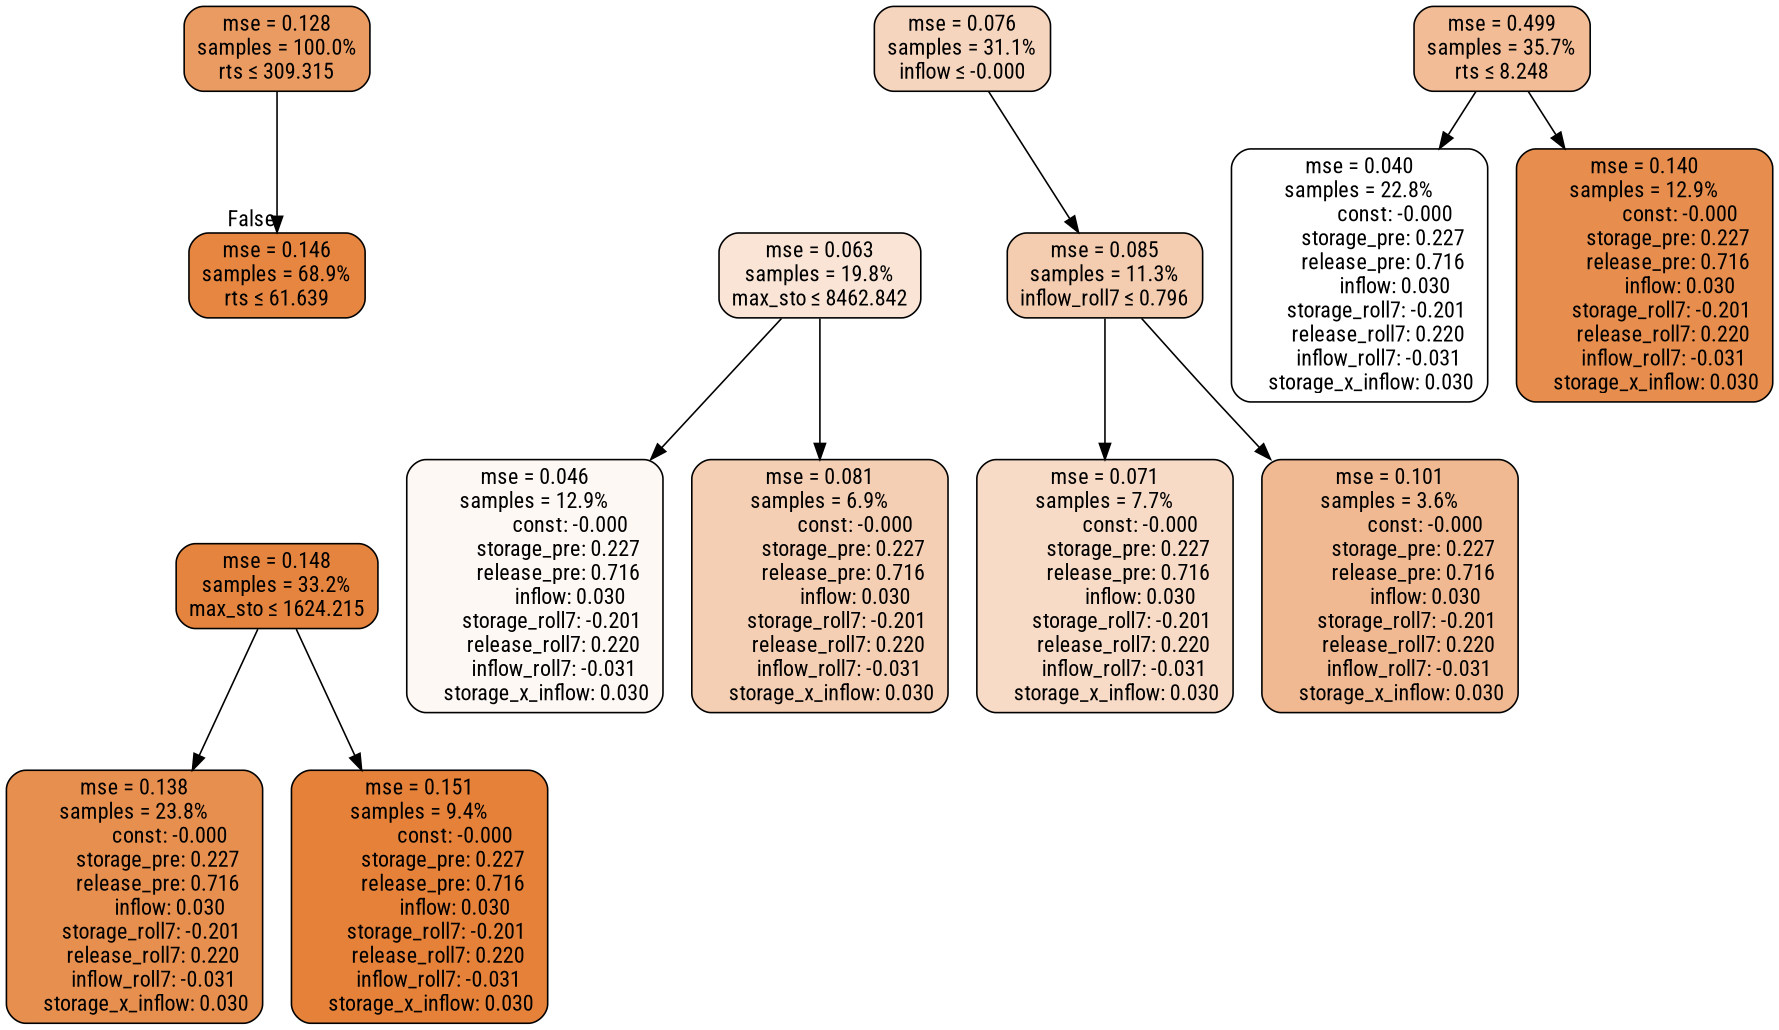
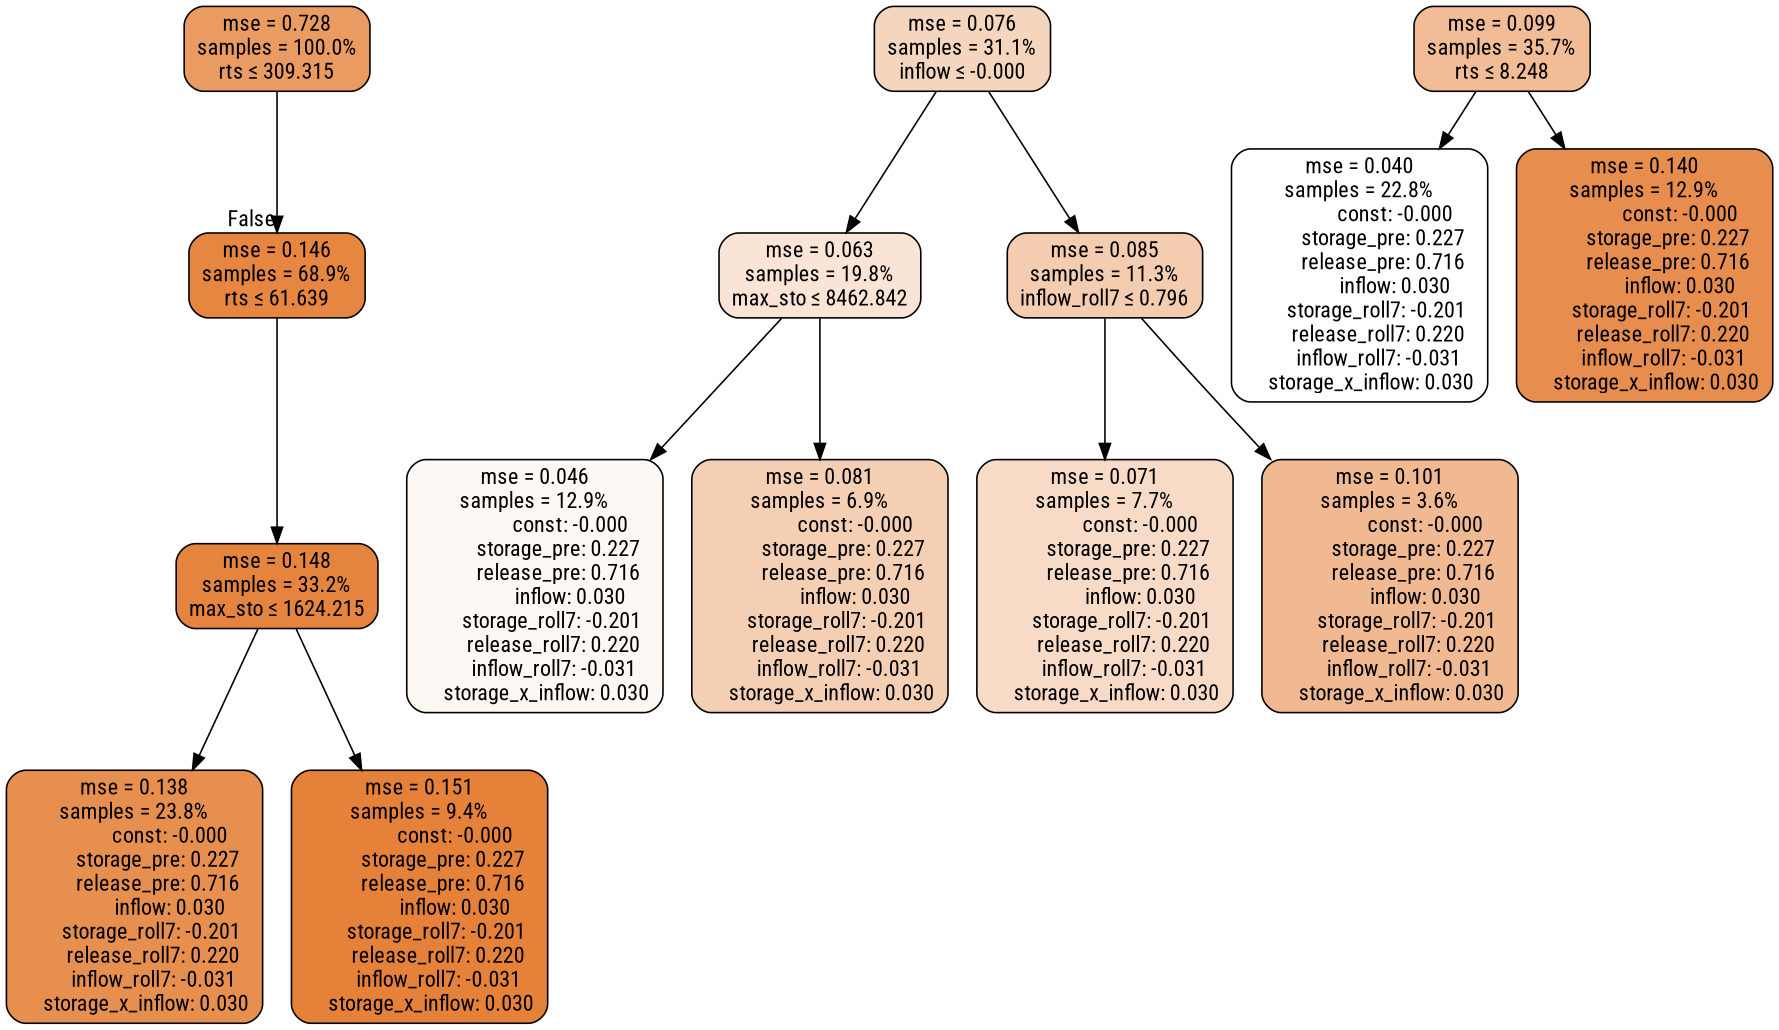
node "mse = 0.128 samples = 100.0% rts ≤ 309.315": label "mse = 0.128 samples = 100.0% rts ≤ 309.315" -> "mse = 0.728 samples = 100.0% rts ≤ 309.315"
node "mse = 0.499 samples = 35.7% rts ≤ 8.248": label "mse = 0.499 samples = 35.7% rts ≤ 8.248" -> "mse = 0.099 samples = 35.7% rts ≤ 8.248"
edge "mse = 0.076 samples = 31.1% inflow ≤ -0.000" -> "mse = 0.063 samples = 19.8% max_sto ≤ 8462.842": added
edge "mse = 0.146 samples = 68.9% rts ≤ 61.639" -> "mse = 0.148 samples = 33.2% max_sto ≤ 1624.215": added
